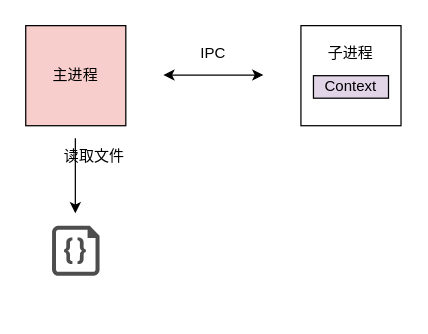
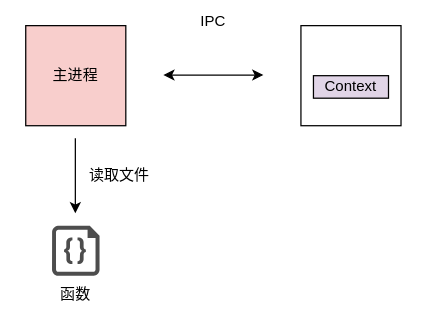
node "IPC": moved (213, 53) -> (213, 22)
node "子进程": removed
node "读取文件": moved (94, 157) -> (119, 176)
node "函数": added
